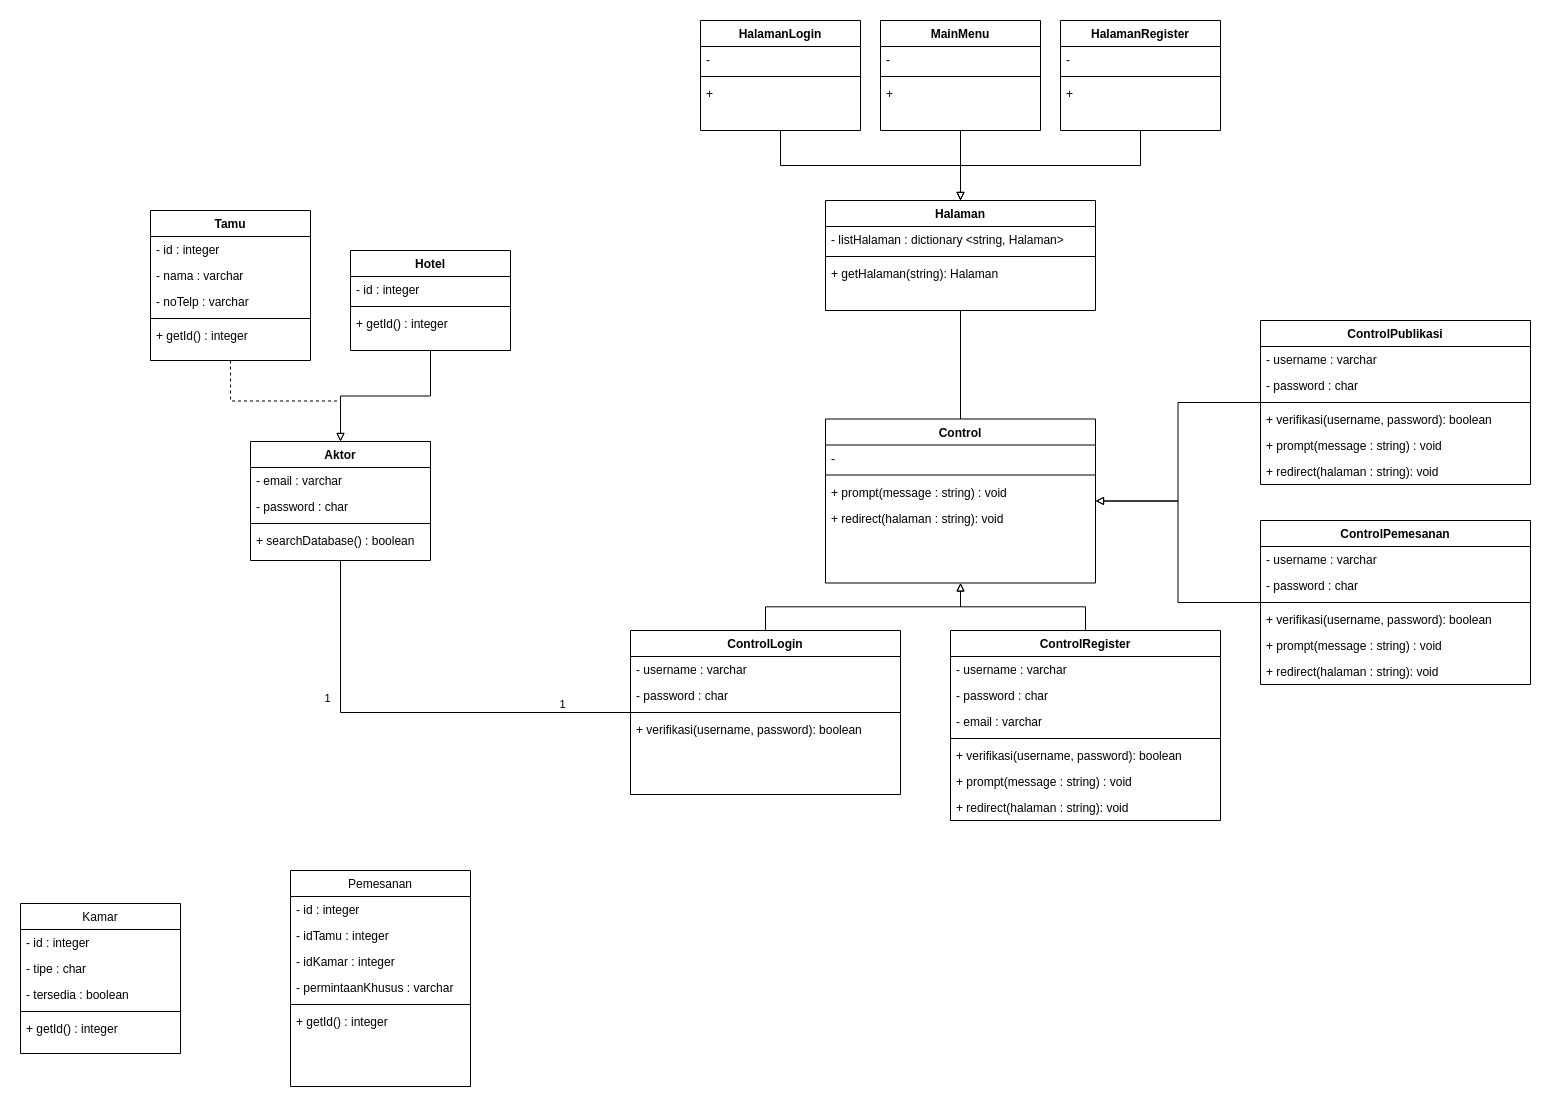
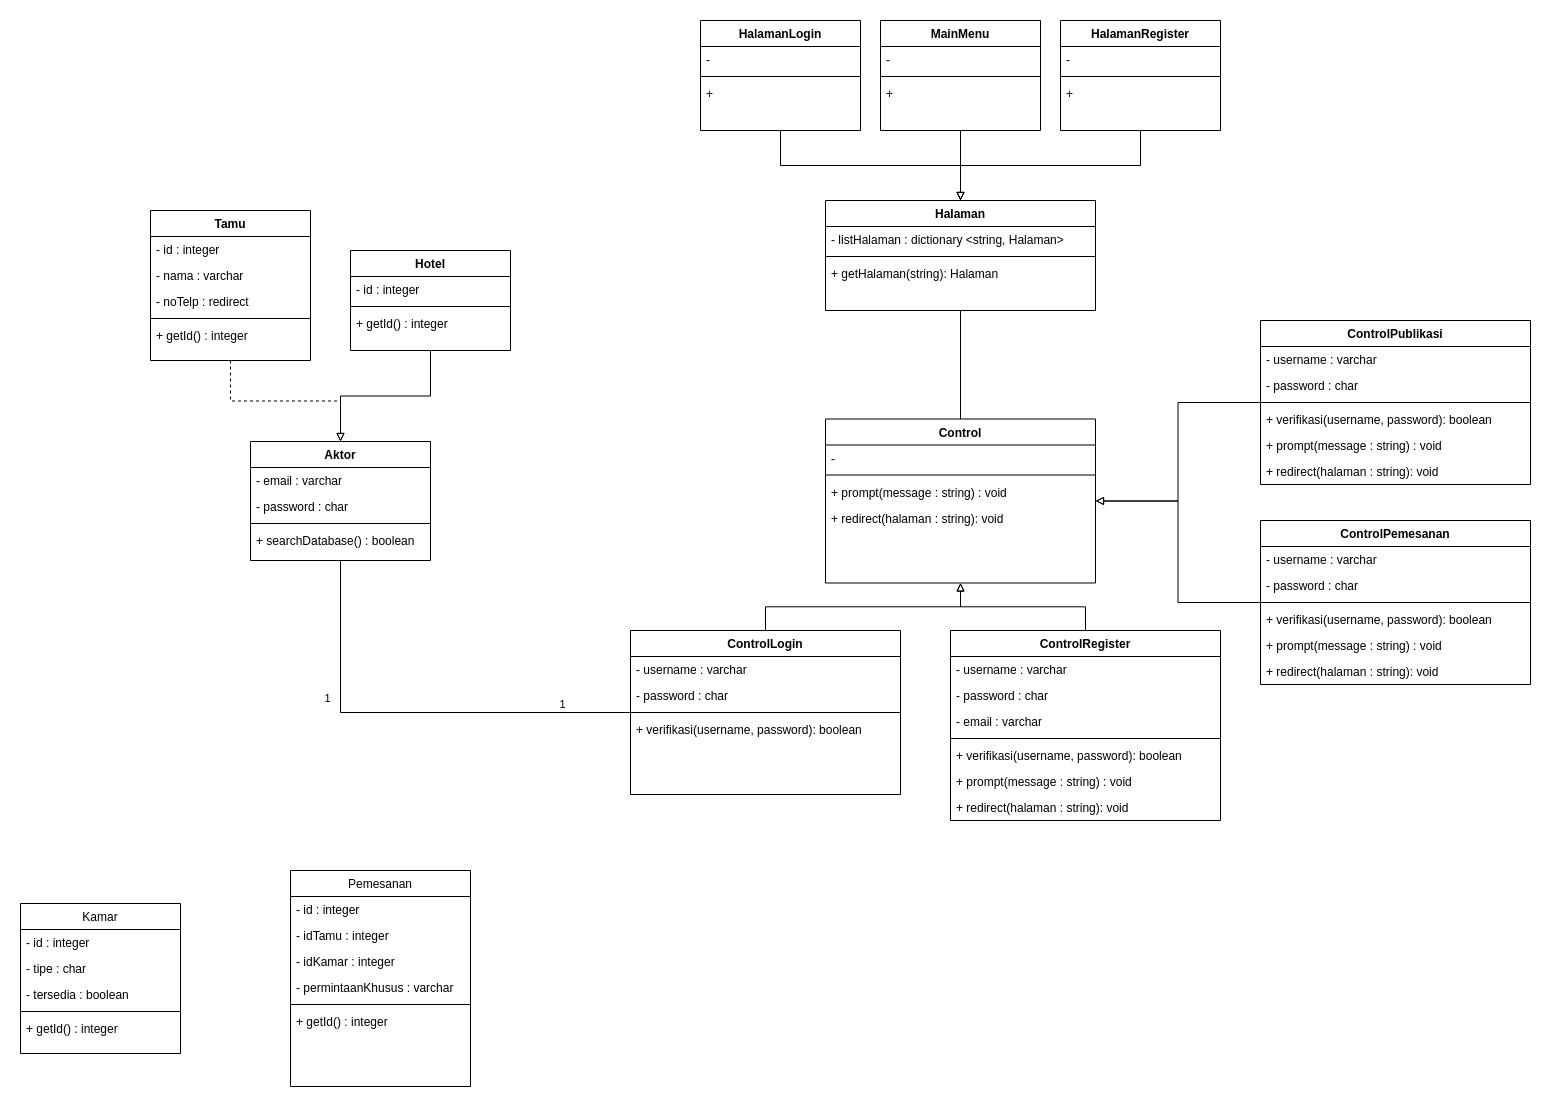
node "- noTelp : varchar": label "- noTelp : varchar" -> "- noTelp : redirect"
